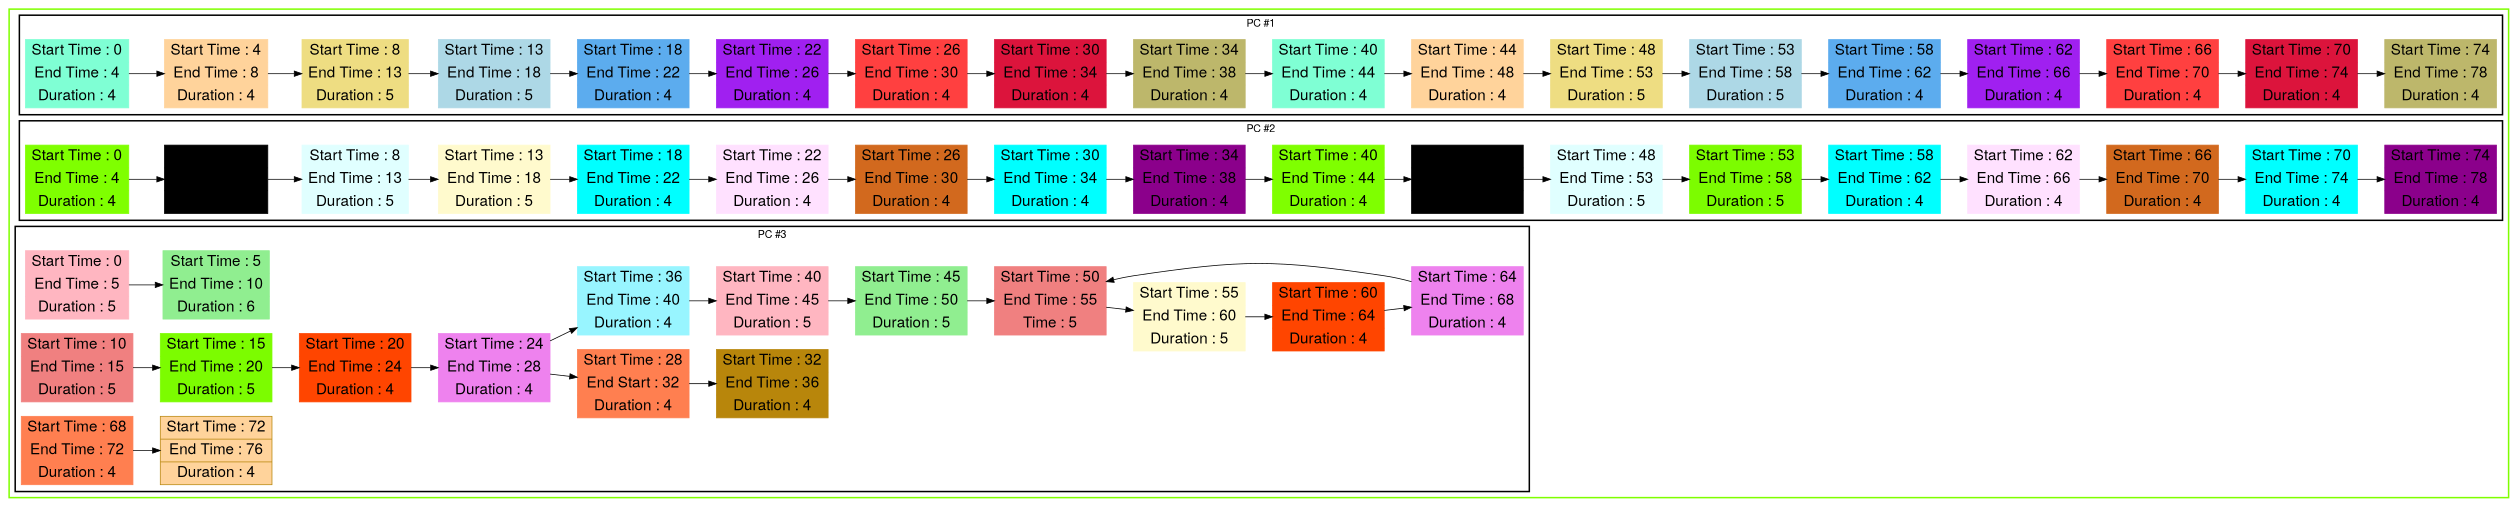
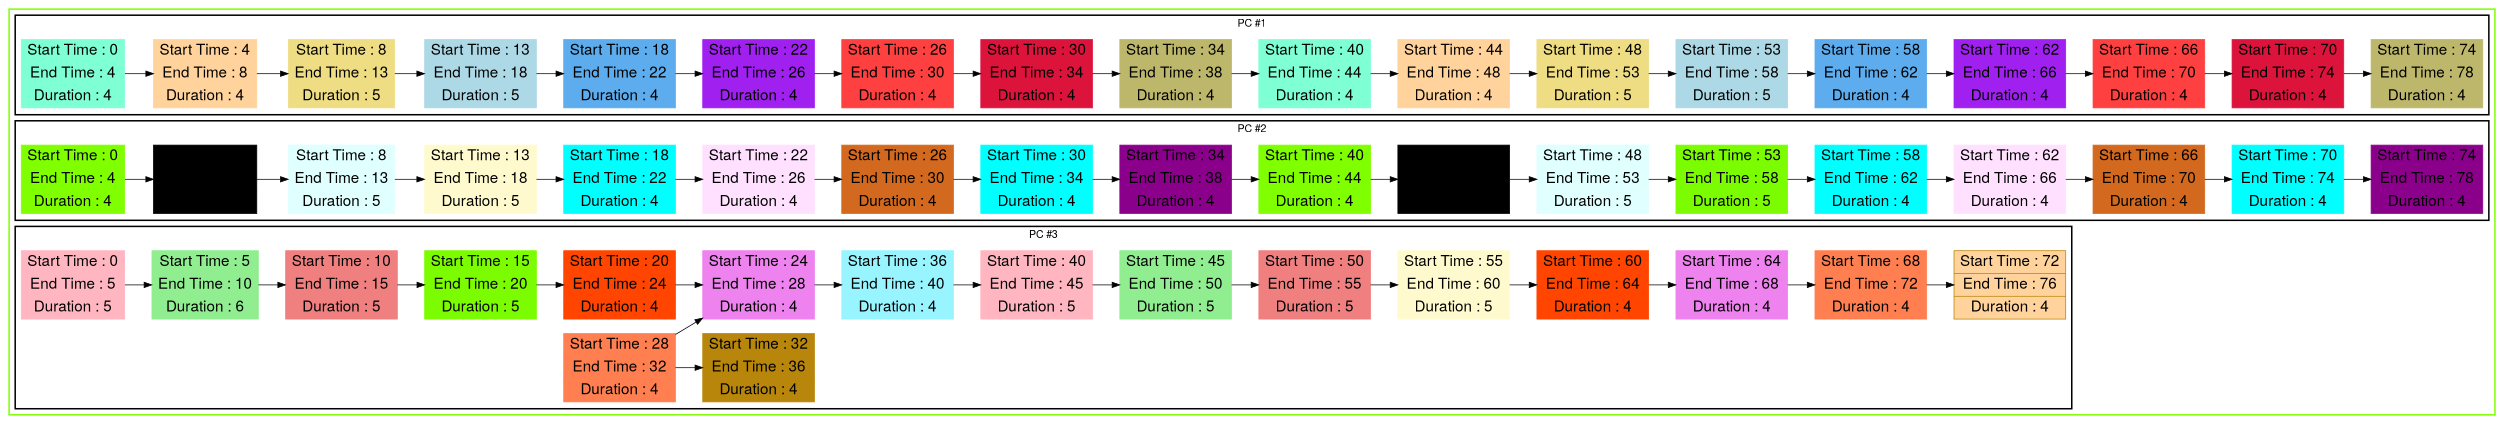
edge "Start Time : 64" -> "Start Time : 50": now "Start Time : 64" -> "Start Time : 68"
edge "Start Time : 5" -> "Start Time : 10": added
node "Start Time : 50": text "Time : 5" -> "Duration : 5"
edge "Start Time : 24" -> "Start Time : 28": reversed
node "Start Time : 28": text "End Start : 32" -> "End Time : 32"
